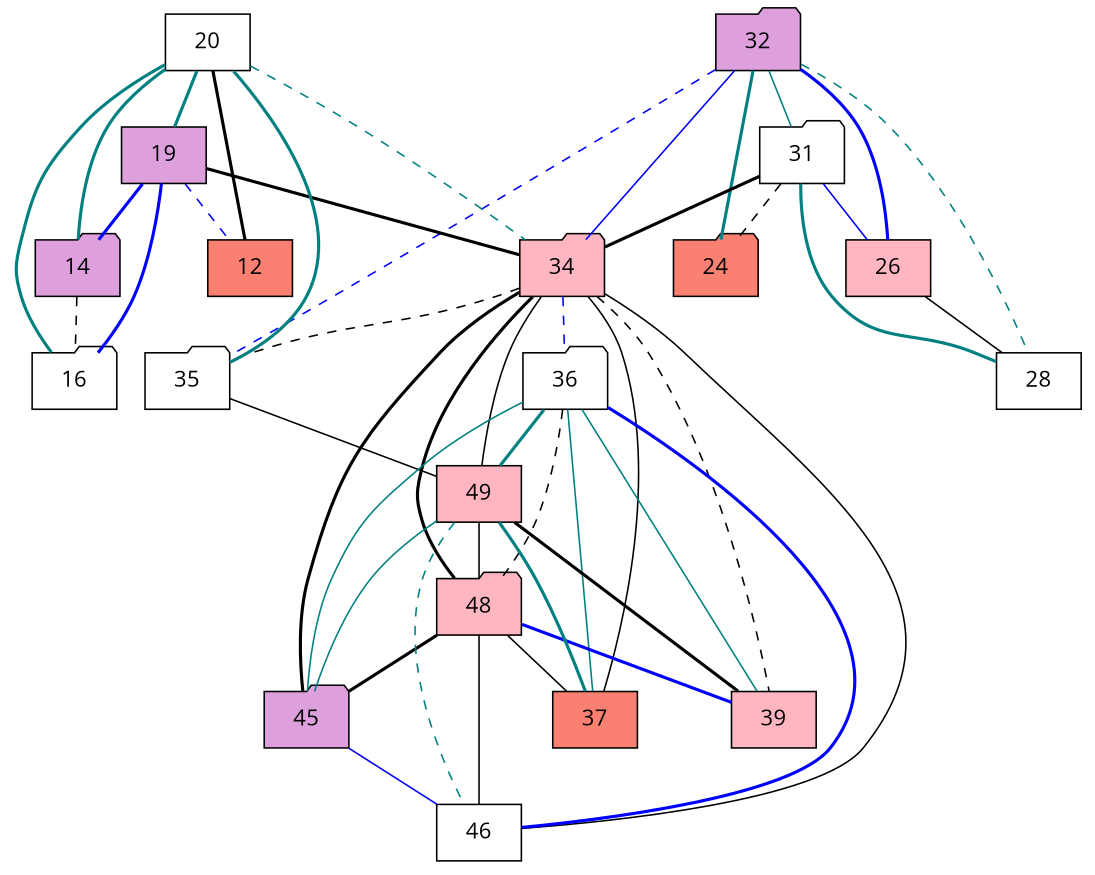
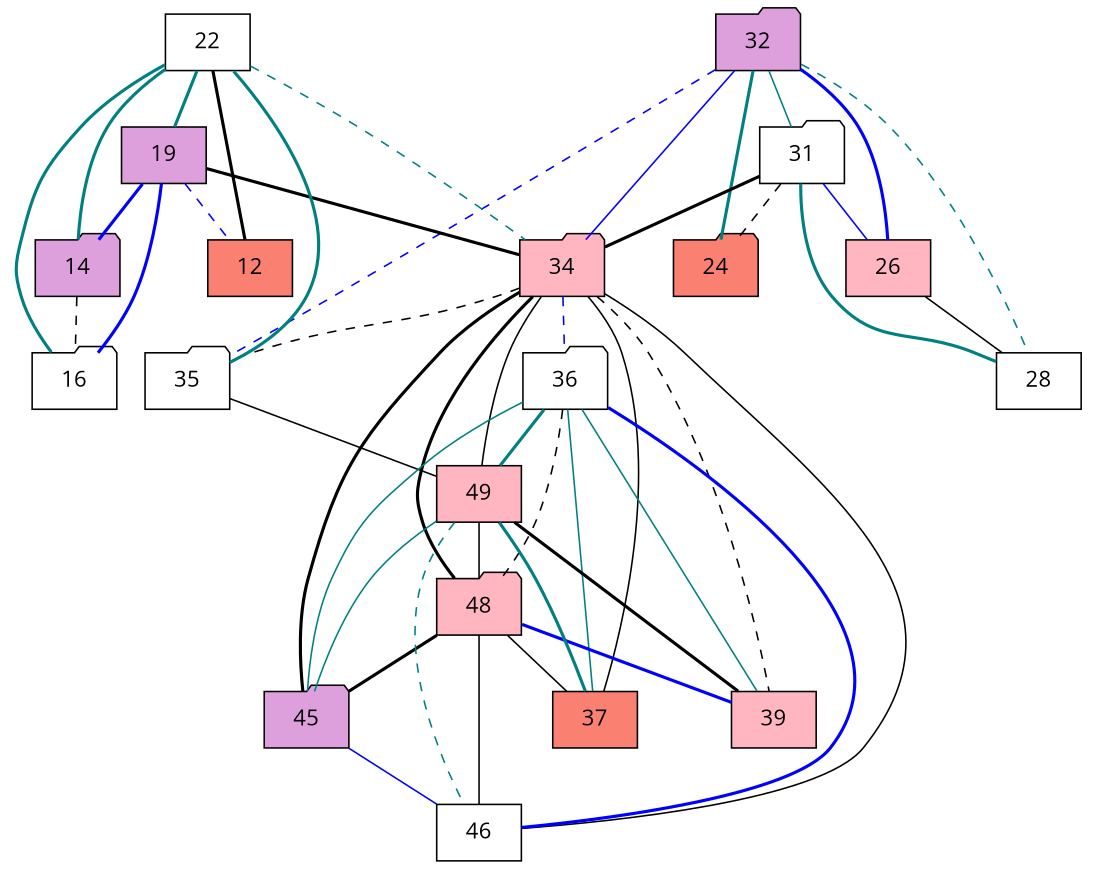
node "20": label "20" -> "22"
